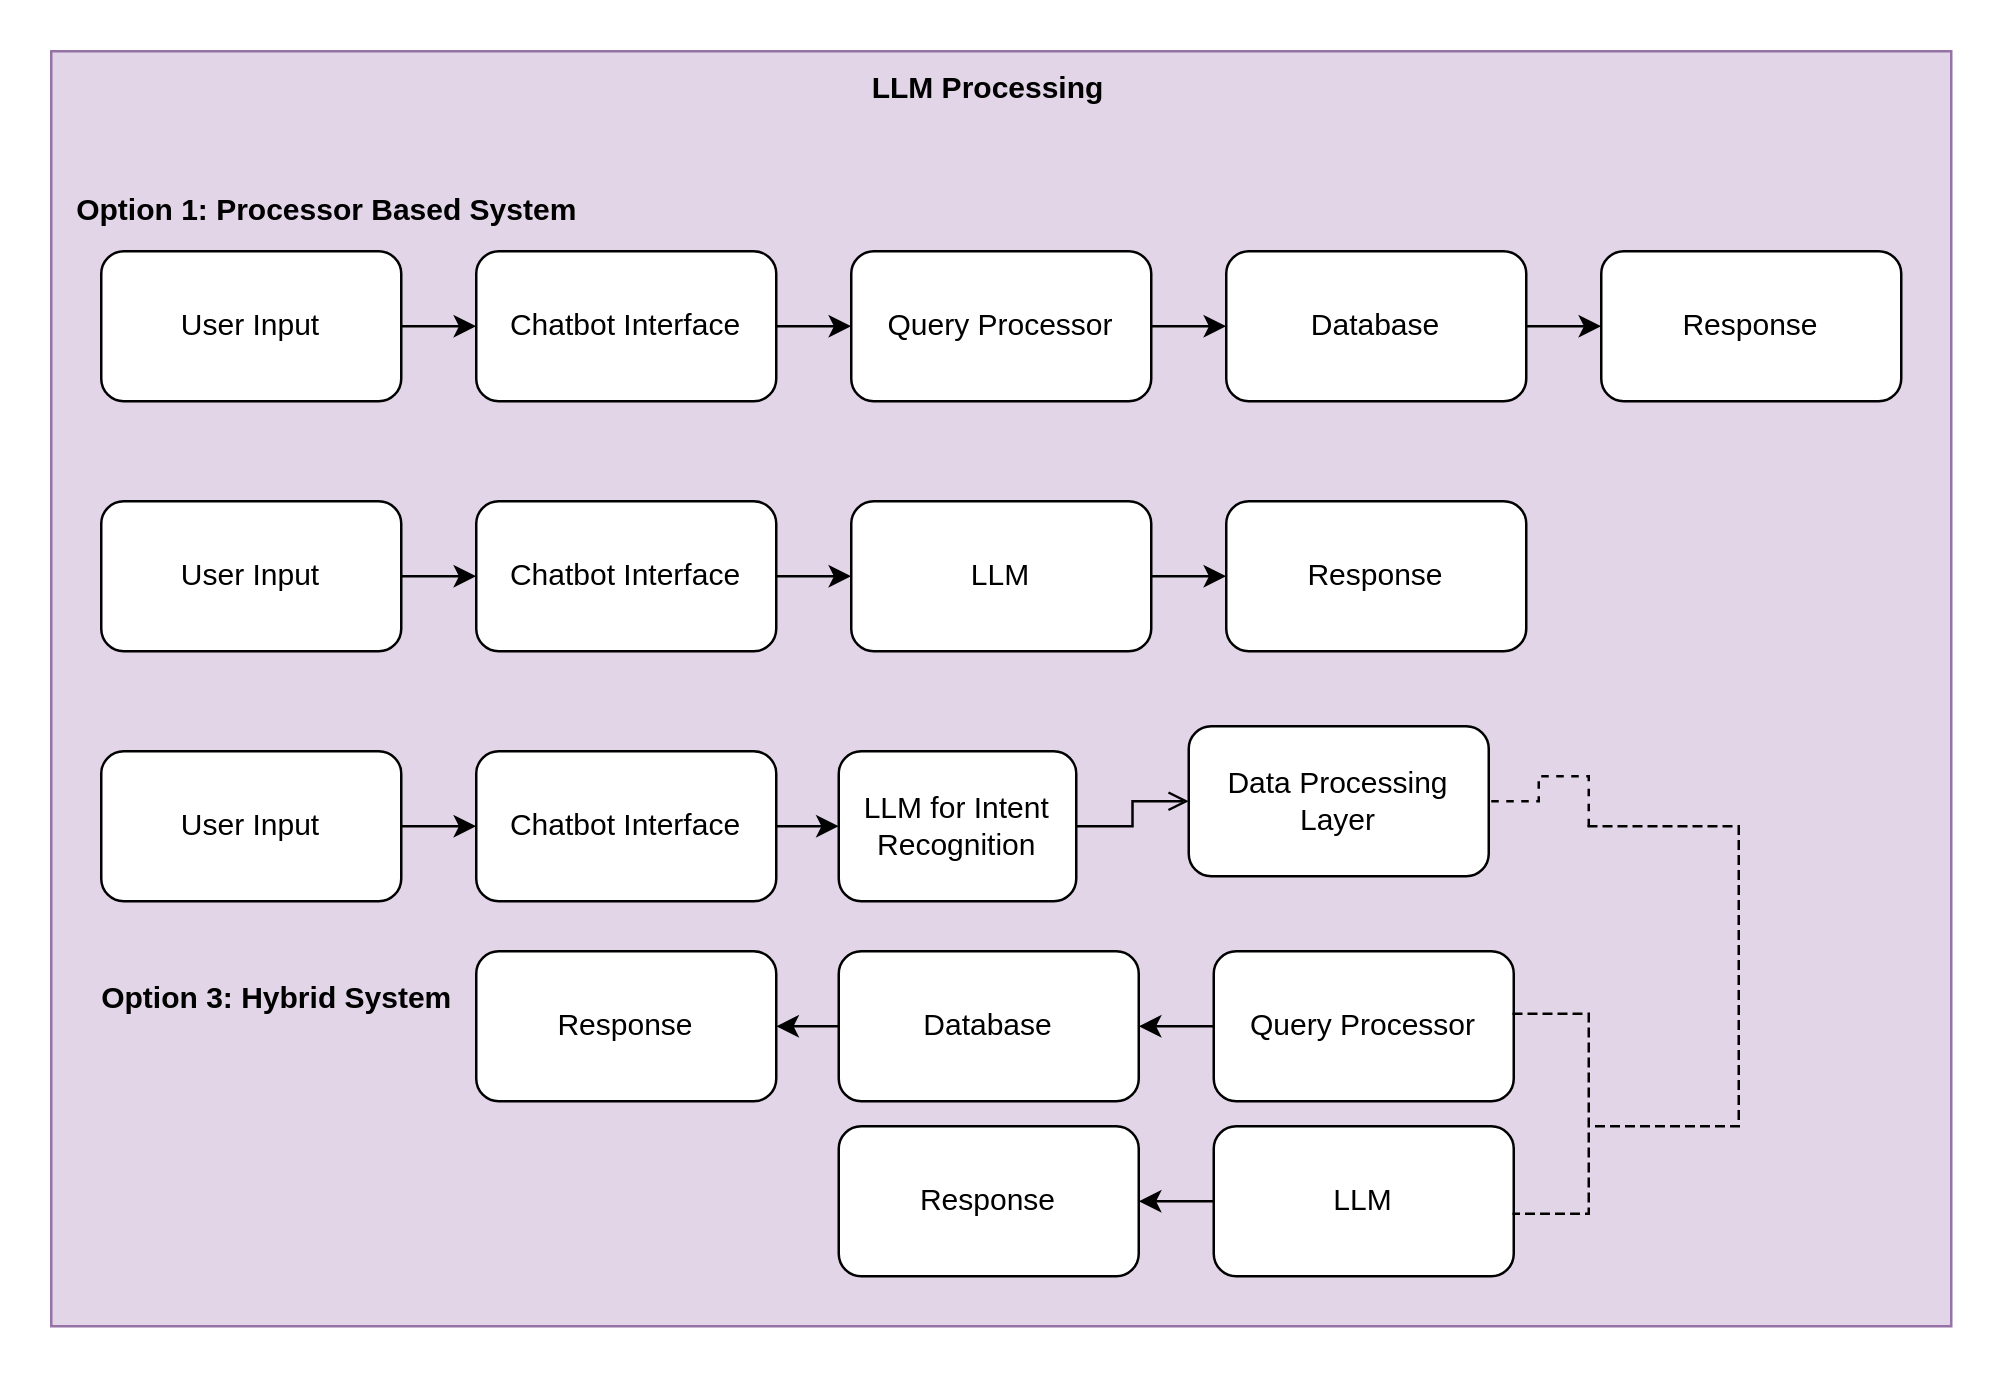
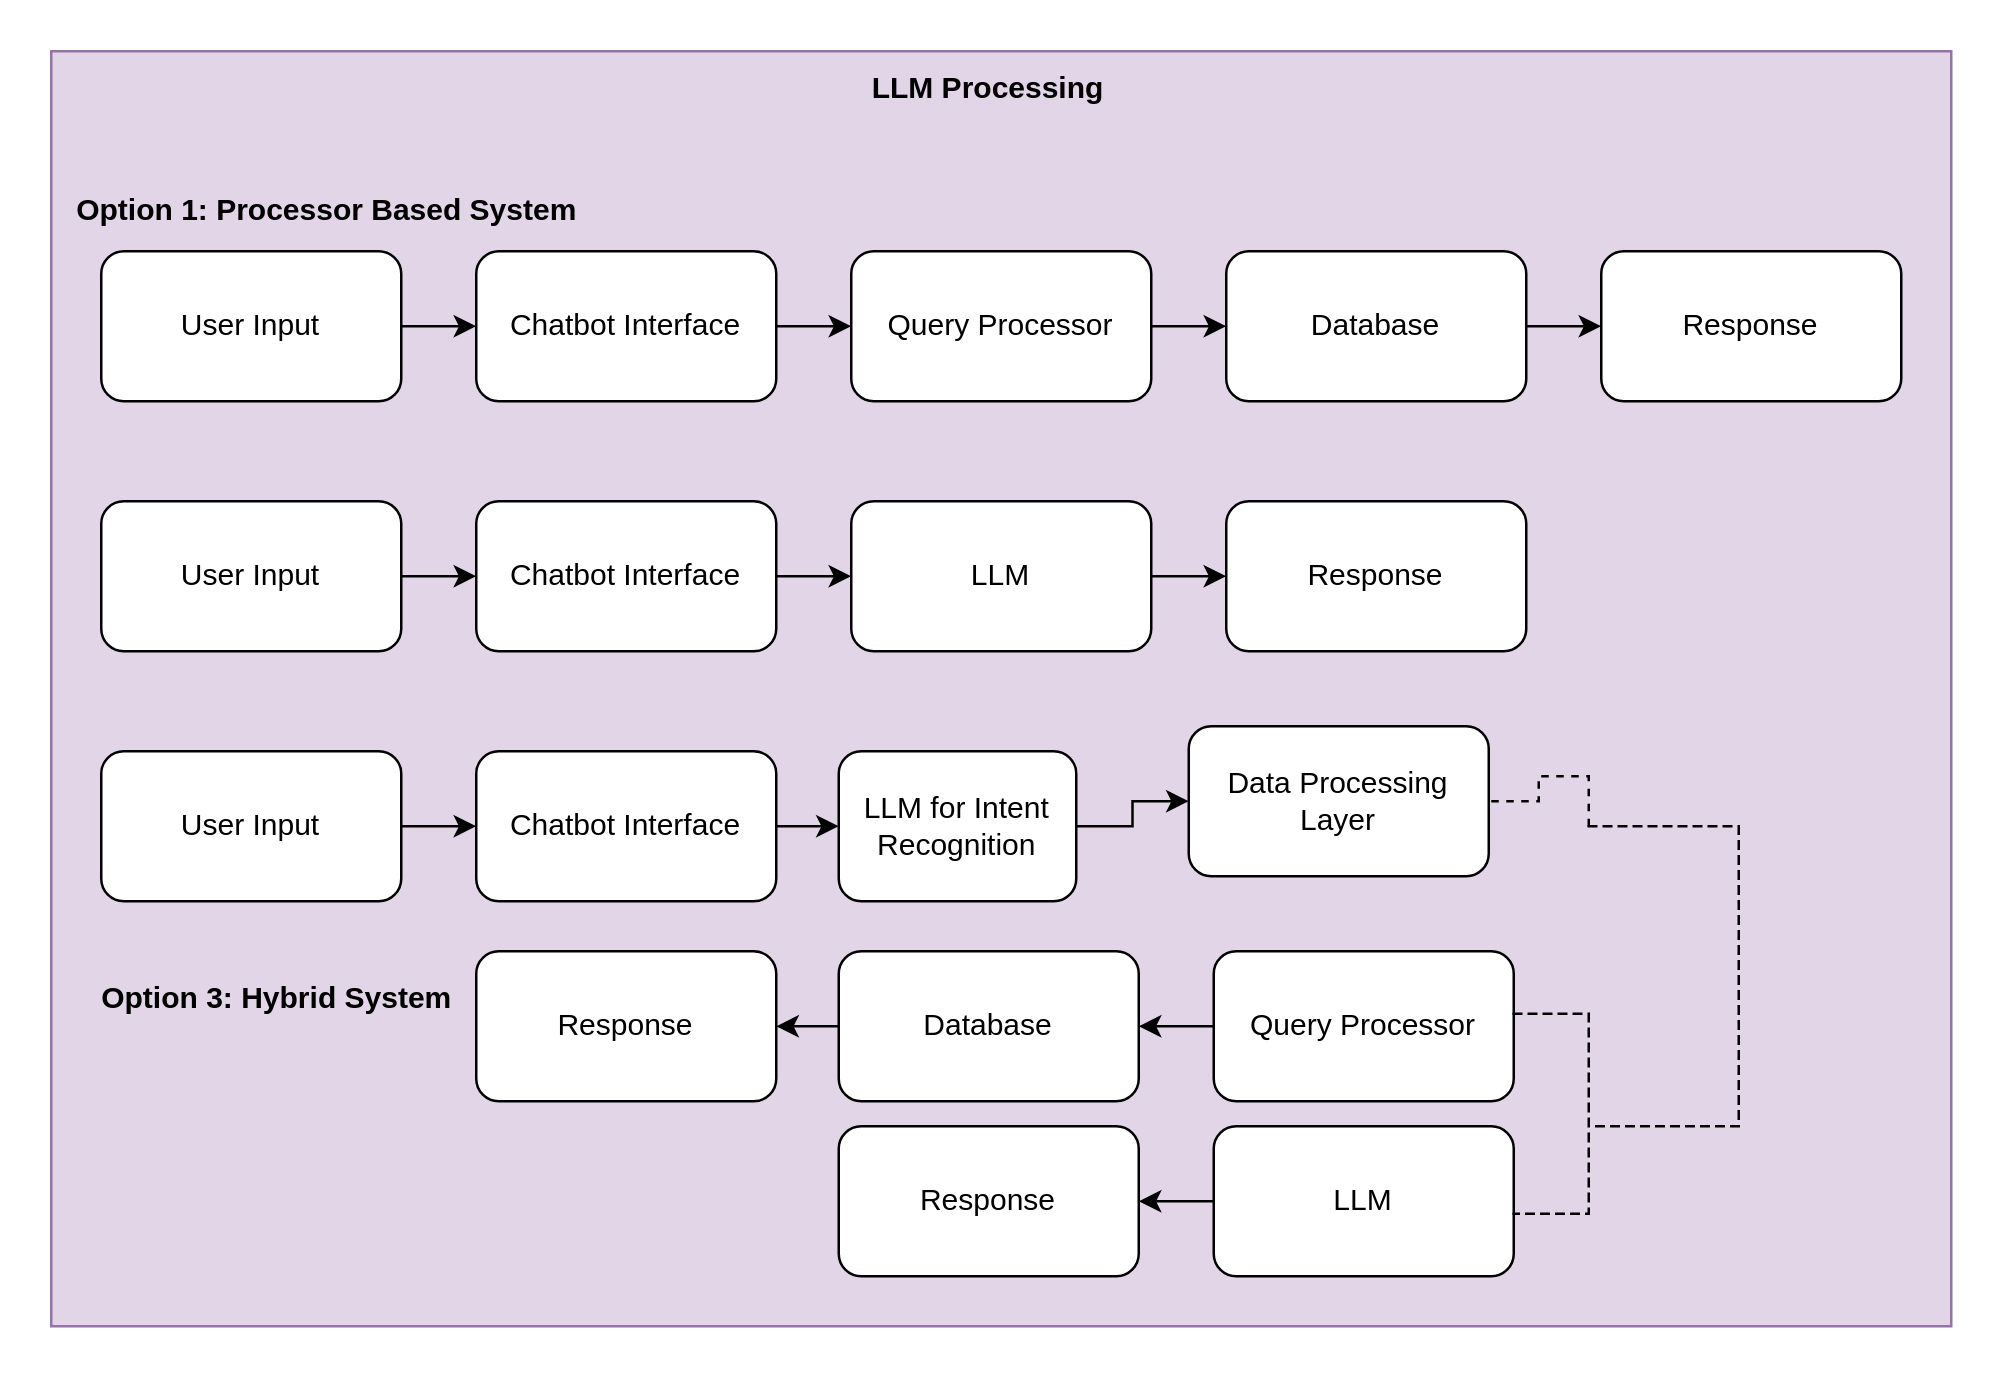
edge "LLM for Intent Recognition" -> "Data Processing Layer": arrowhead open -> classic
